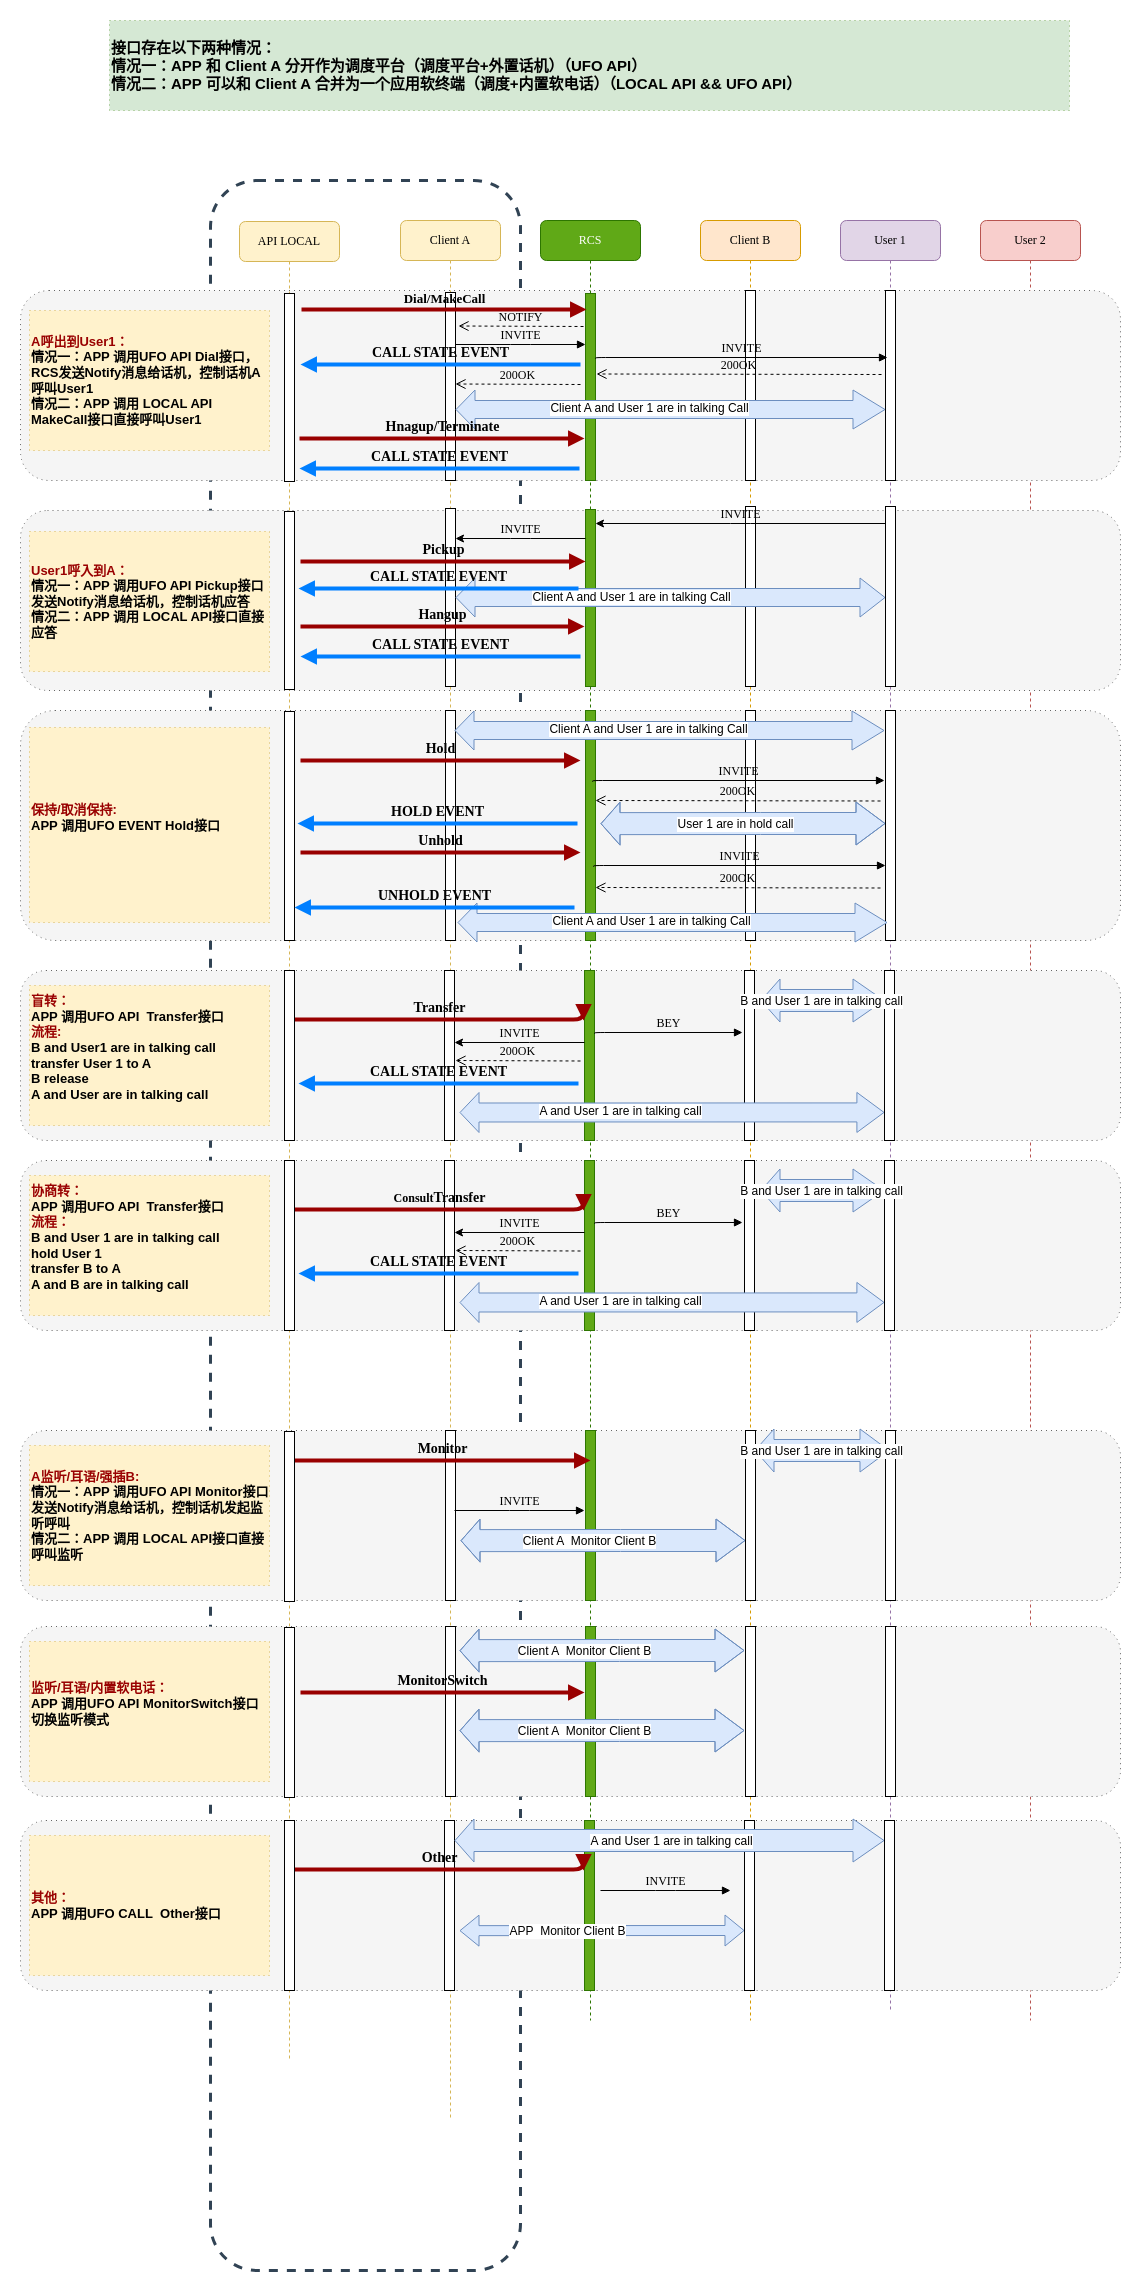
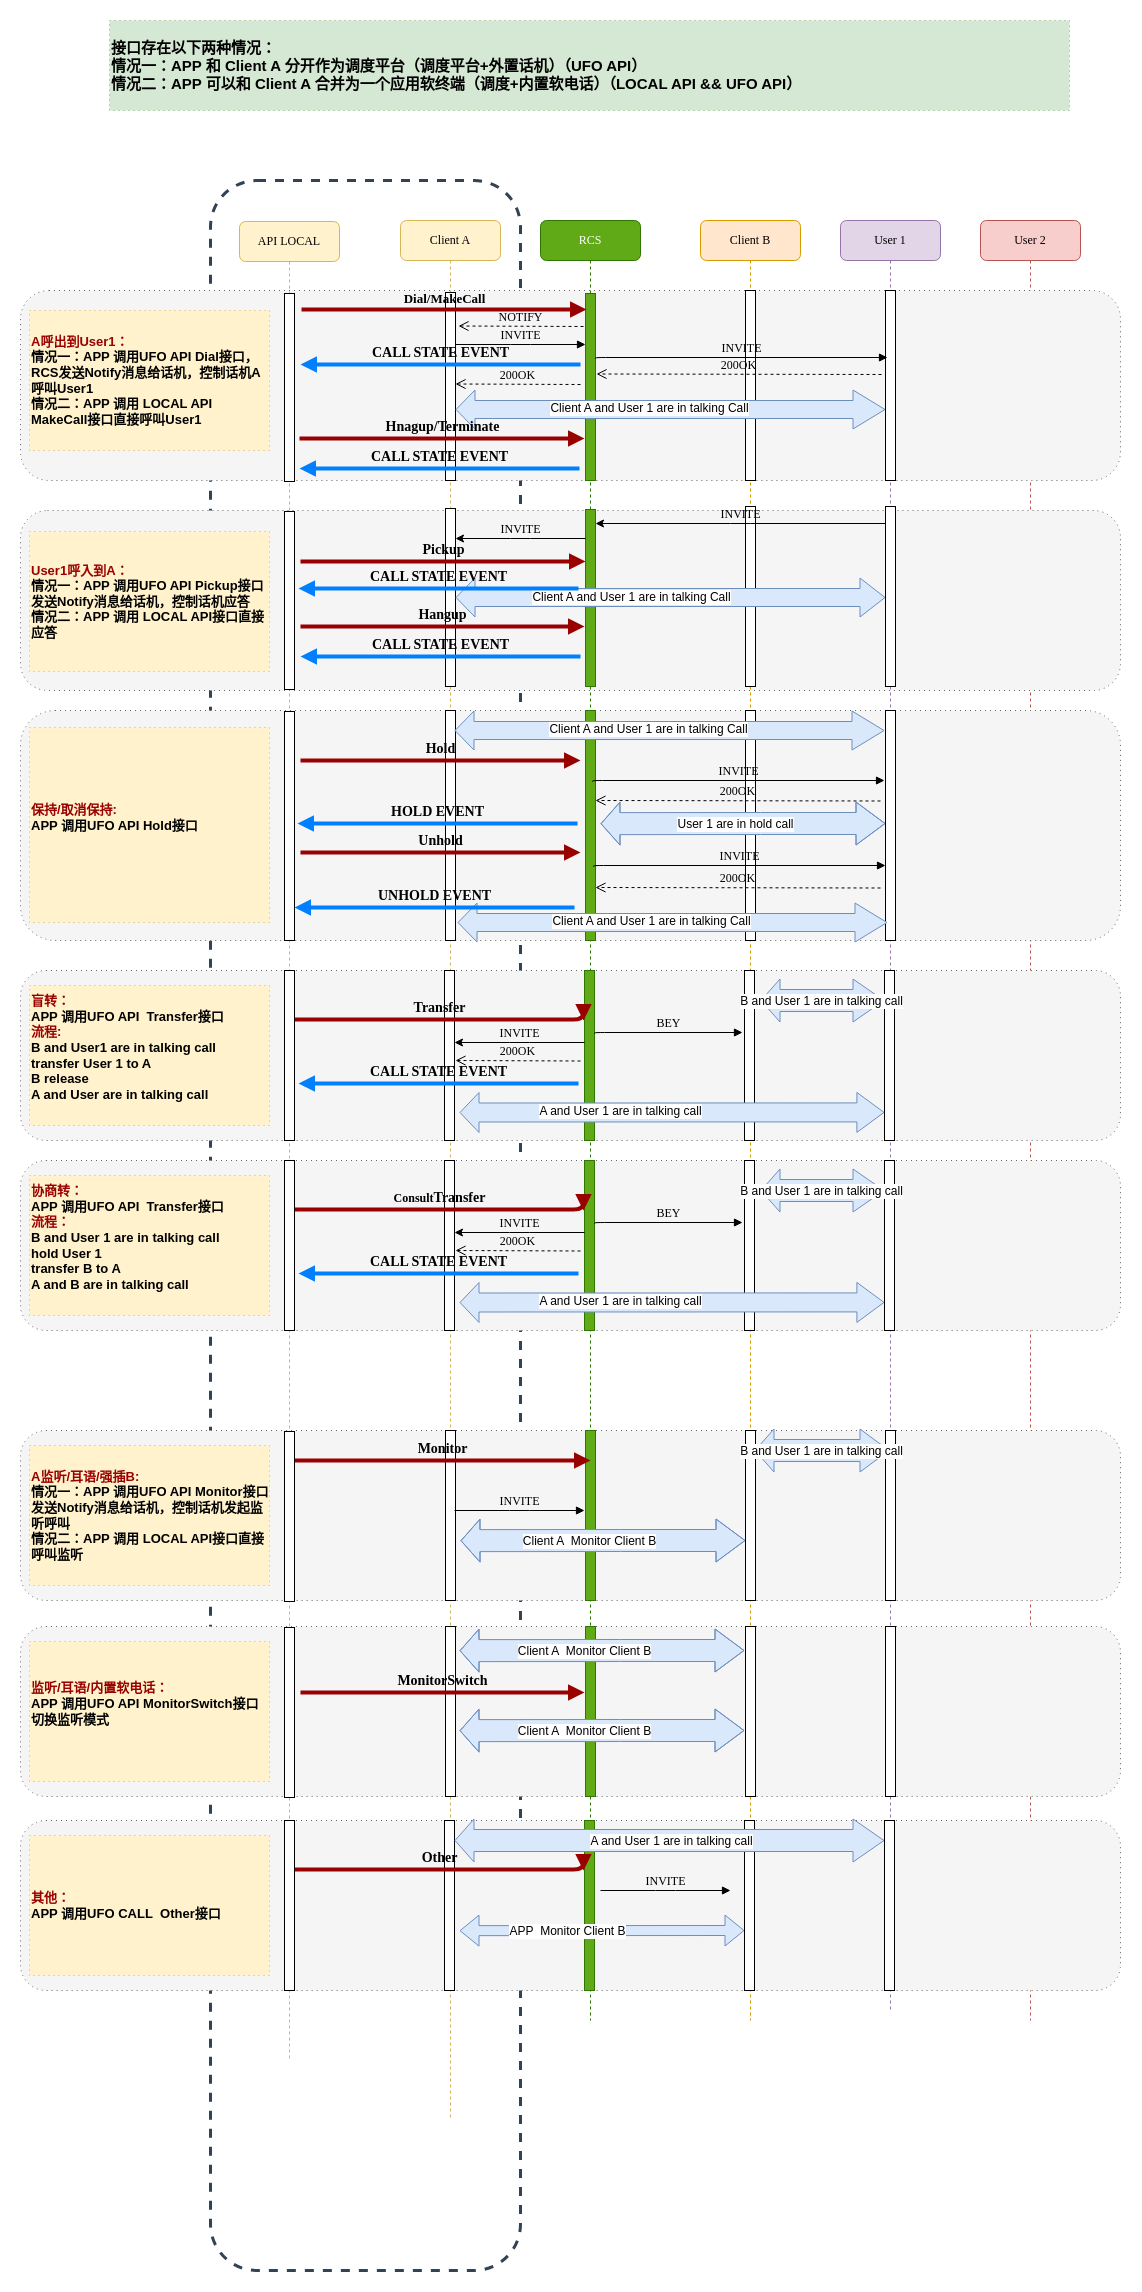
node "保持/取消保持:APP 调用UFO EVENT Hold接口": label "保持/取消保持:APP 调用UFO EVENT Hold接口" -> "保持/取消保持:APP 调用UFO API Hold接口"
